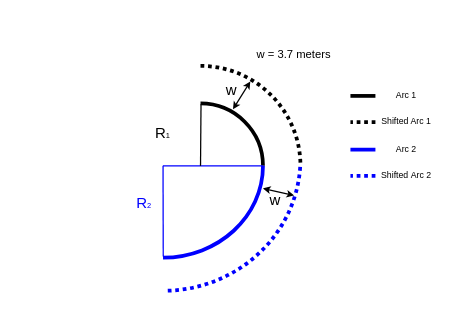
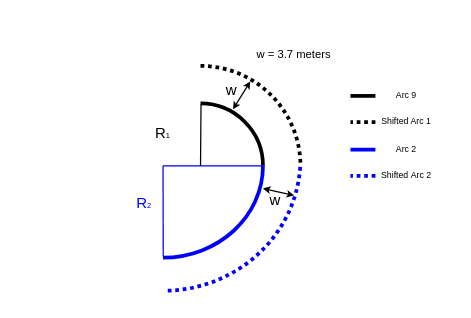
node "Arc 1": label "Arc 1" -> "Arc 9"
